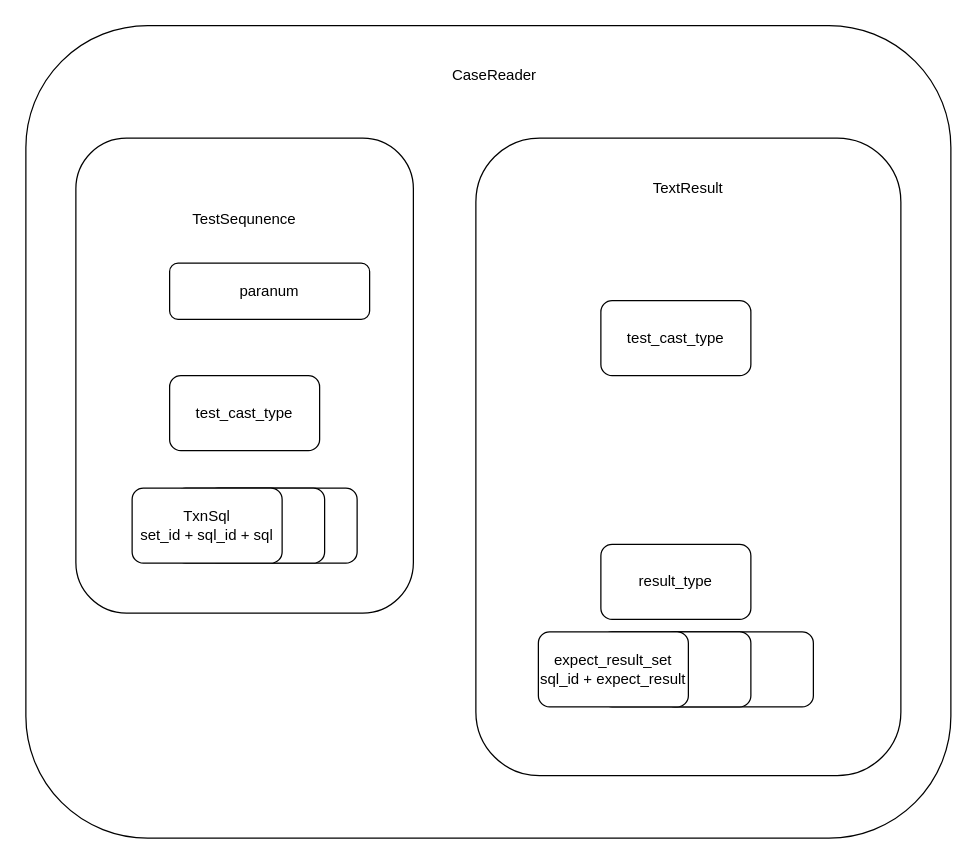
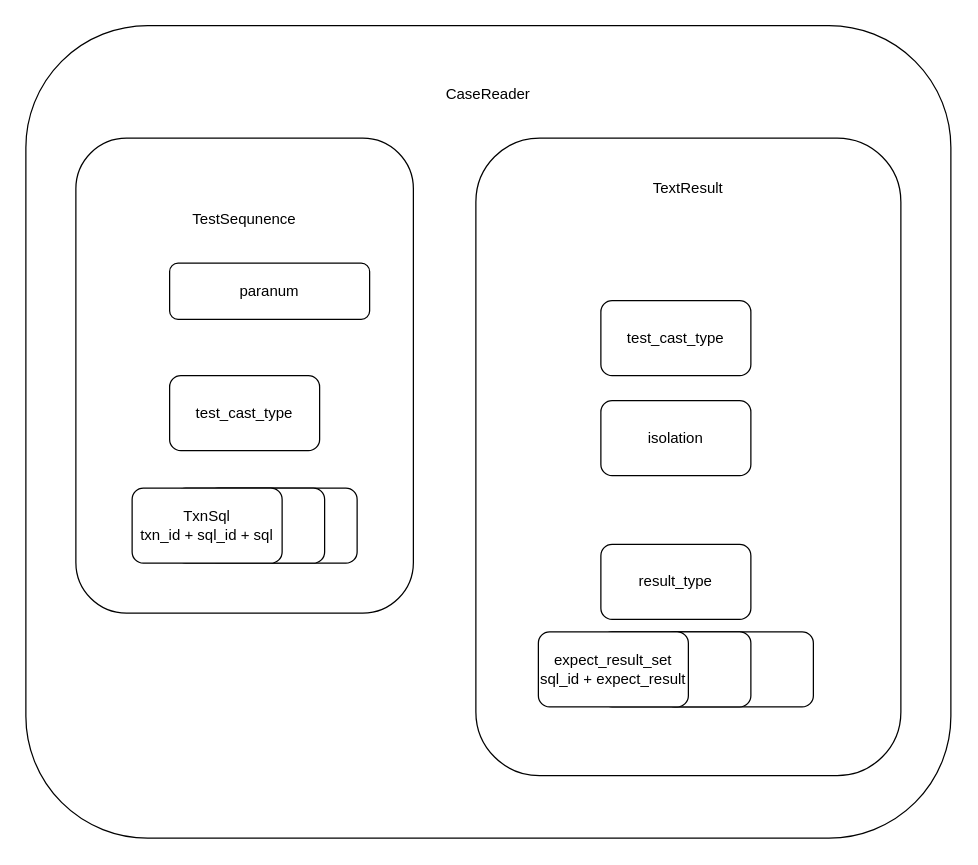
node "CaseReader": moved (494, 76) -> (488, 94)
node "isolation": added
node "TxnSql set_id + sql_id + sql": label "TxnSql set_id + sql_id + sql" -> "TxnSql txn_id + sql_id + sql"
